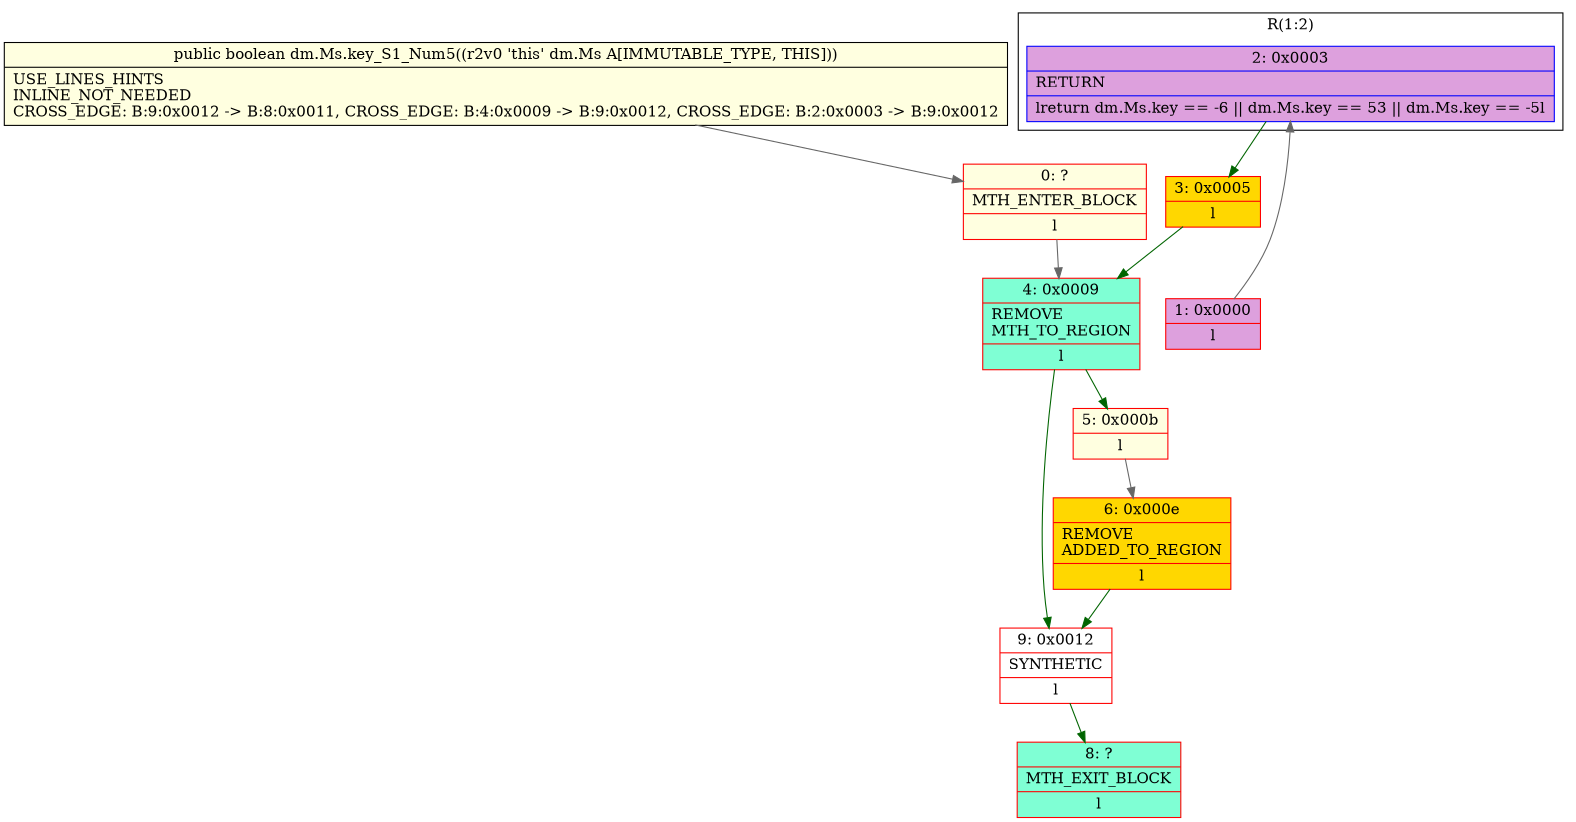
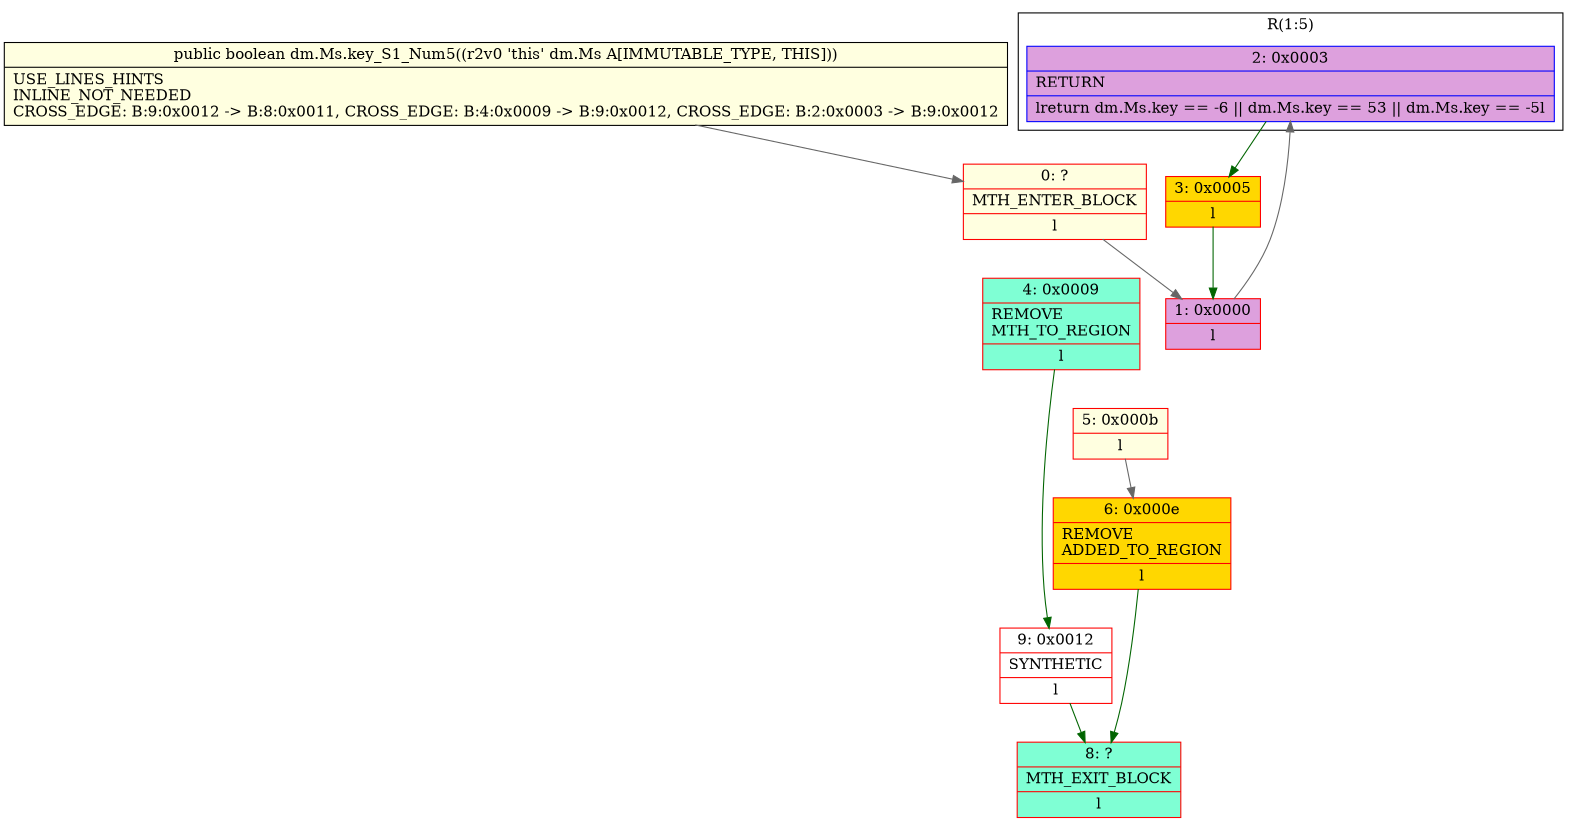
cluster "R(1:2)": label "R(1:2)" -> "R(1:5)"
edge "3: 0x0005" -> "4: 0x0009": now "3: 0x0005" -> "1: 0x0000"
edge "0: ?" -> "4: 0x0009": now "0: ?" -> "1: 0x0000"
edge "4: 0x0009" -> "5: 0x000b": removed
edge "6: 0x000e" -> "9: 0x0012": now "6: 0x000e" -> "8: ?"
